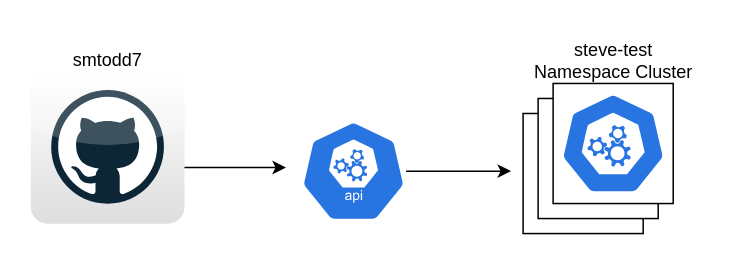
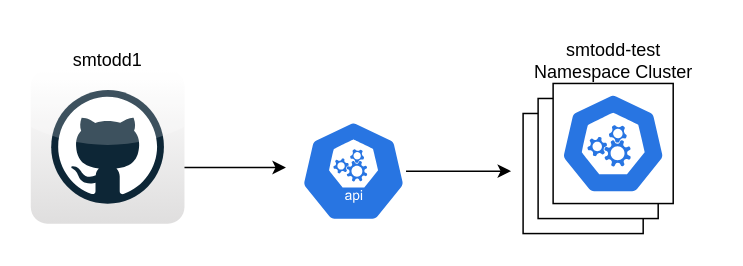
node "smtodd7": label "smtodd7" -> "smtodd1"
node "steve-test Namespace Cluster": label "steve-test Namespace Cluster" -> "smtodd-test Namespace Cluster"
